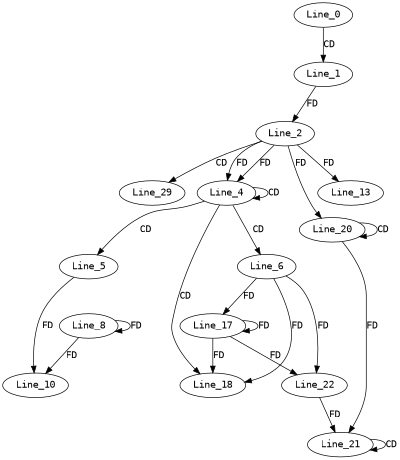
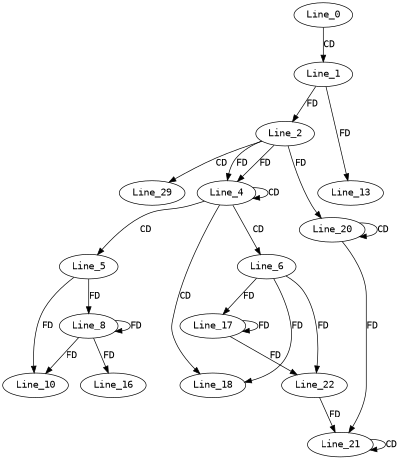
edge "Line_2" -> "Line_13": now "Line_1" -> "Line_13"
edge "Line_5" -> "Line_8": added, label "FD"
edge "Line_17" -> "Line_18": removed, label "FD"
node "Line_16": added
